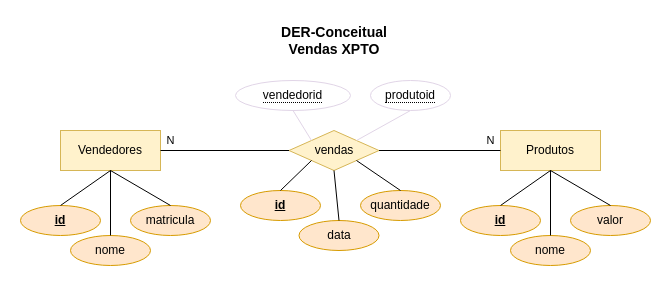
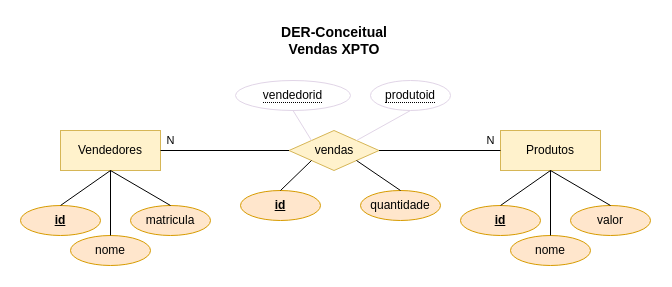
edge "vendas" -- "data": removed
node "data": removed
